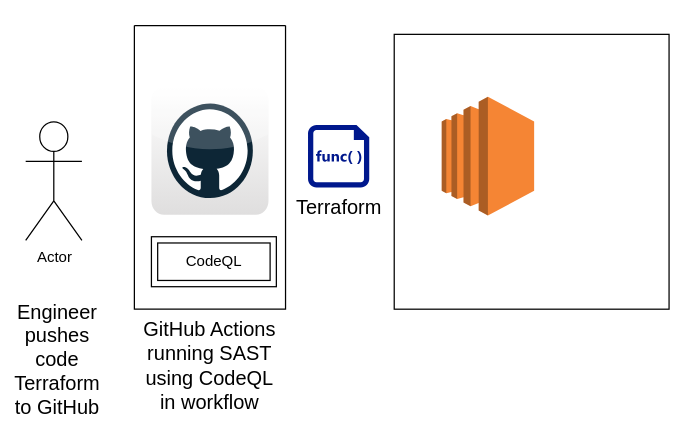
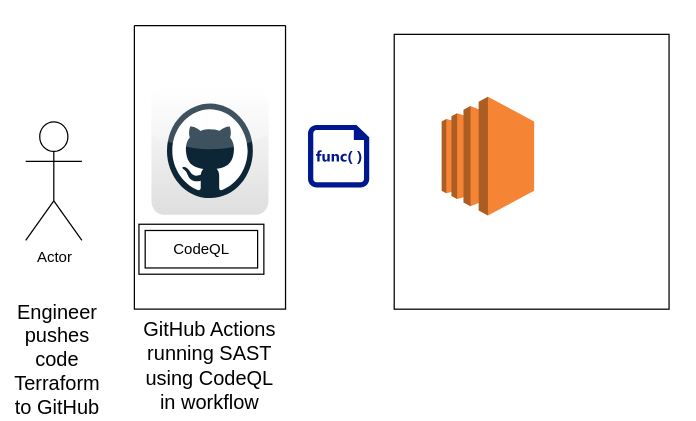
node "Terraform": removed
node "CodeQL": moved (214, 262) -> (201, 249)
